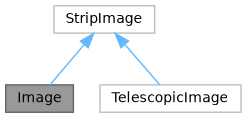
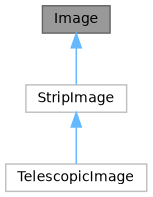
edge "Image" -> "StripImage": reversed
